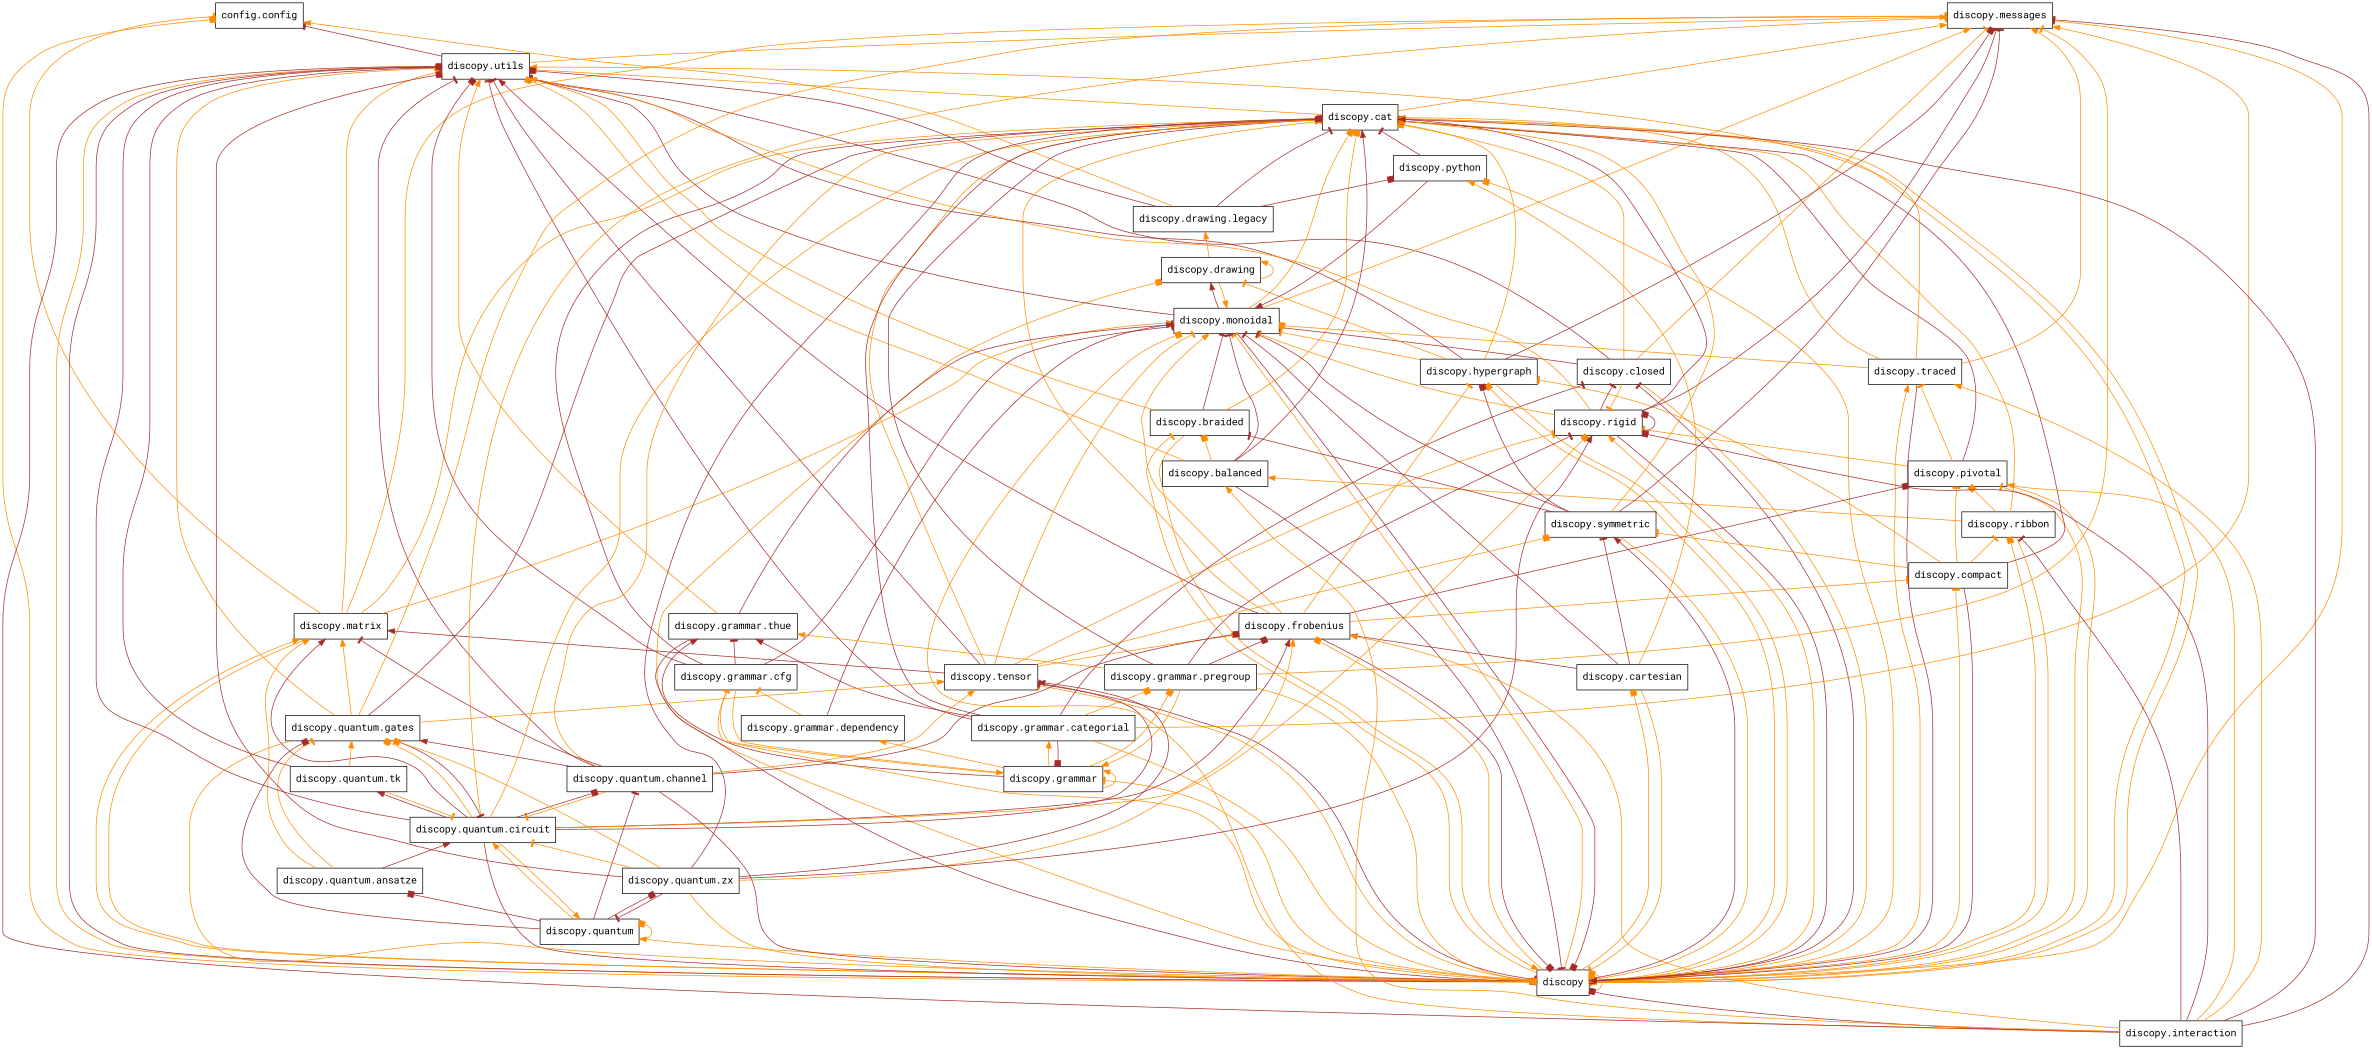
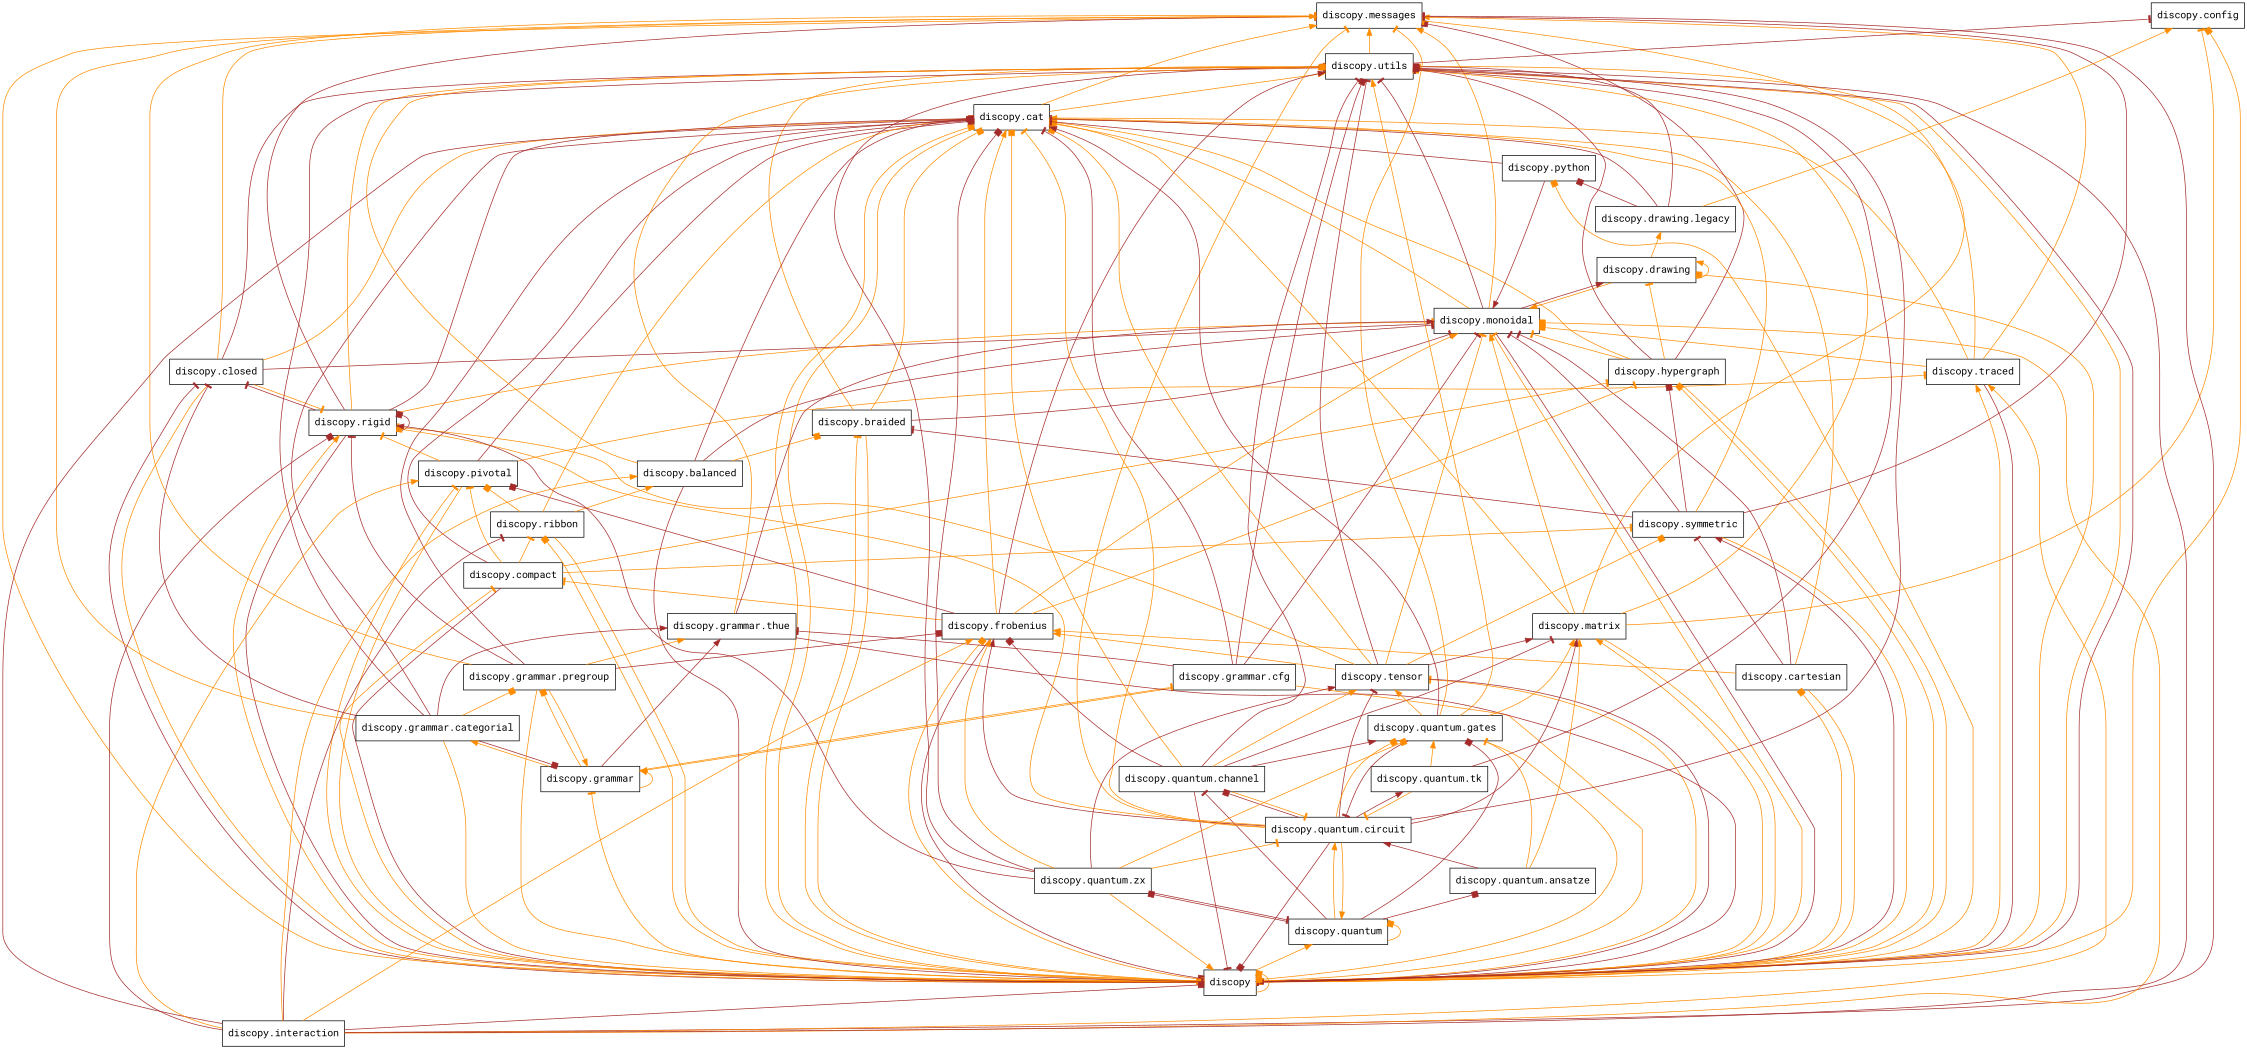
node "config.config": label "config.config" -> "discopy.config"
edge "discopy.rigid" -> "discopy.utils": arrowhead normal -> tee
edge "discopy.cartesian" -> "discopy.python": now "discopy.cartesian" -> "discopy.cat"
edge "discopy.cartesian" -> "discopy.frobenius": color brown -> darkorange
node "discopy.grammar.dependency": removed
